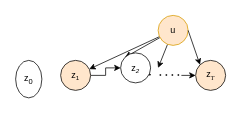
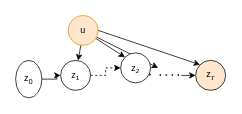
node "u": moved (173, 30) -> (83, 30)
edge "z1" -> "z2": style solid -> dashed
node "z1": fillcolor #ffe6cc -> #ffffff
edge "z0" -> "z1": added
